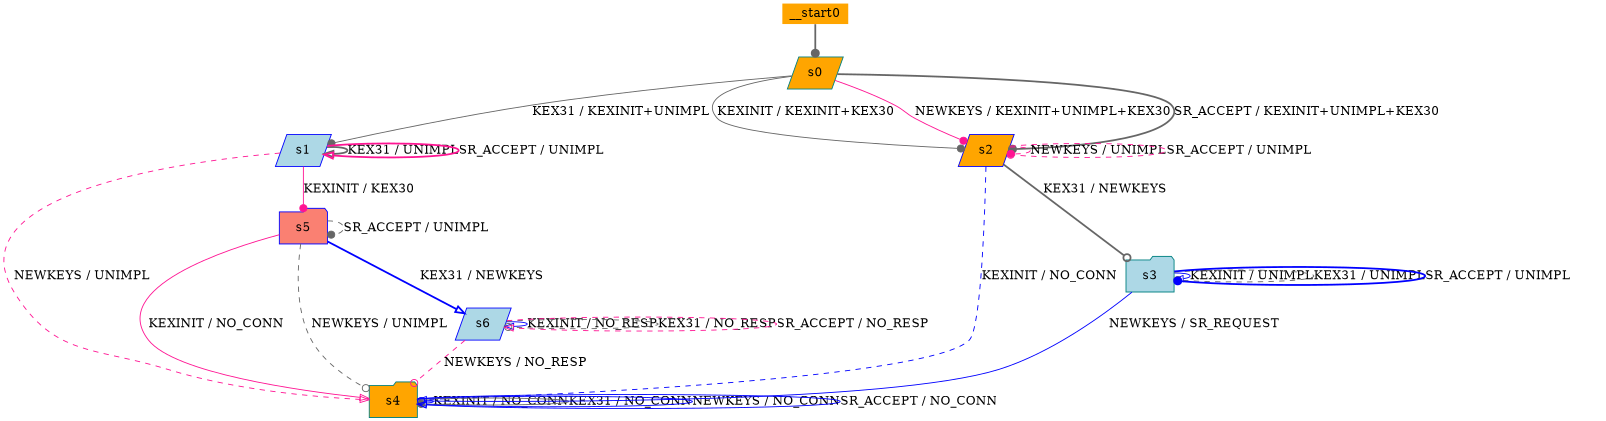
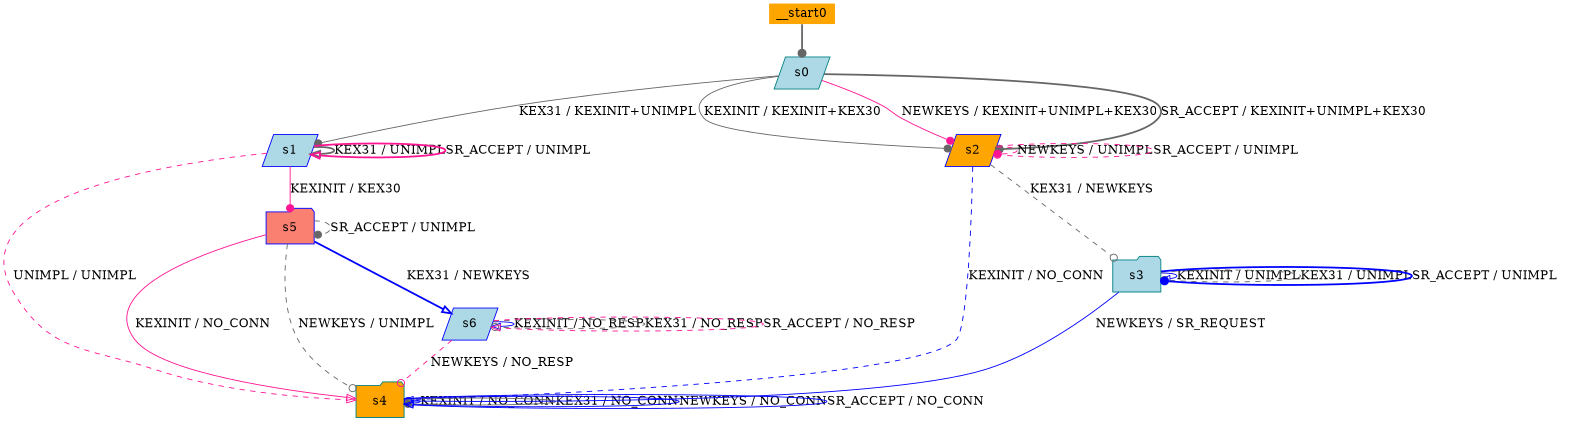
node "s0": fillcolor orange -> lightblue
edge "s2" -> "s3": style bold -> dashed
edge "s1" -> "s4": label "NEWKEYS / UNIMPL" -> "UNIMPL / UNIMPL"
